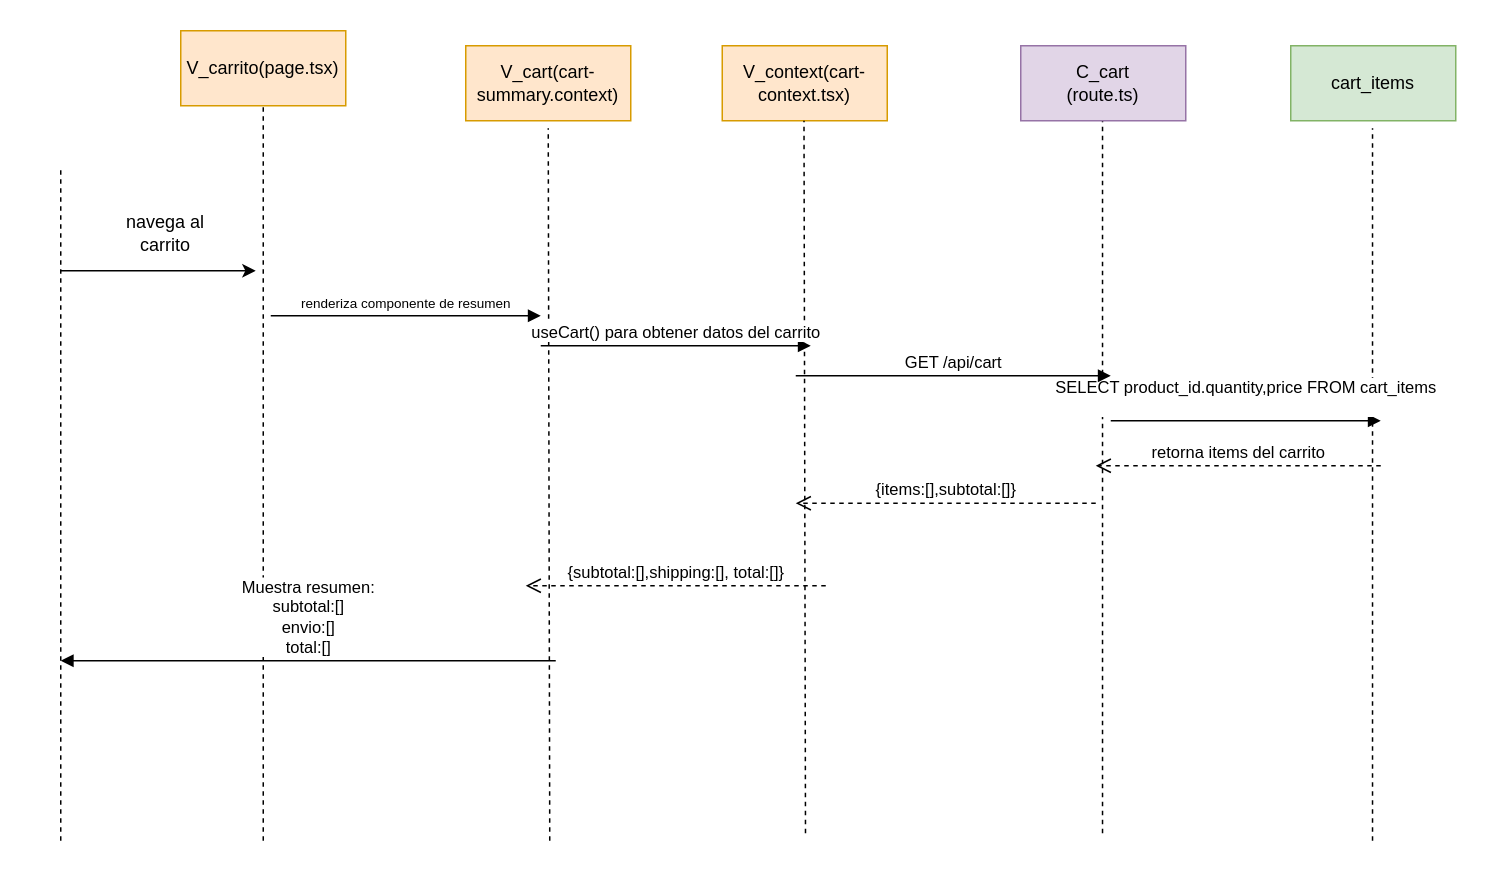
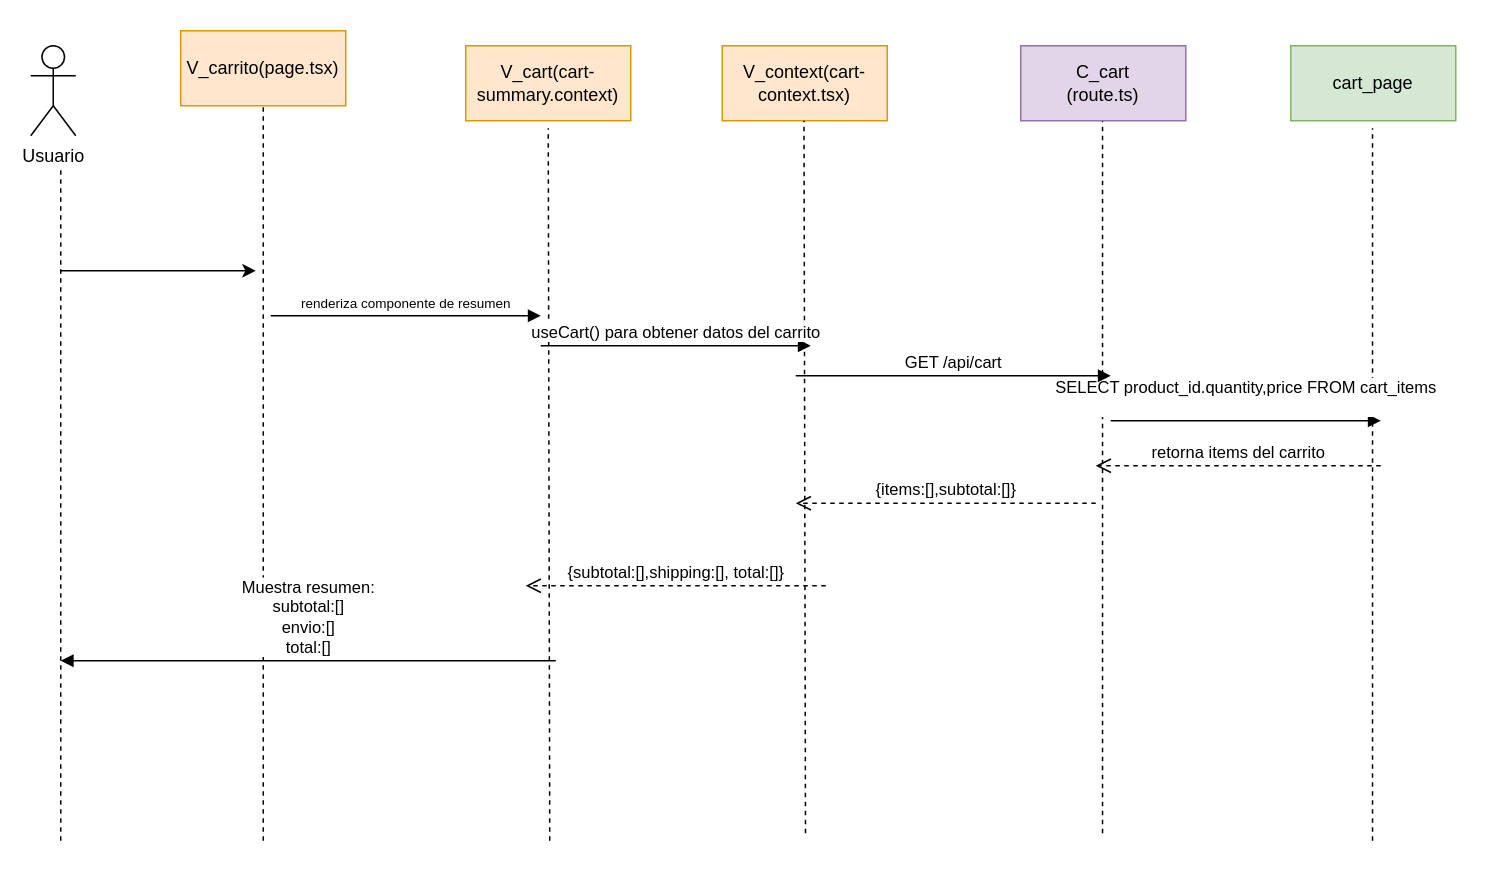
node "cart_items": label "cart_items" -> "cart_page"
node "Usuario": added
node "navega al carrito": removed
